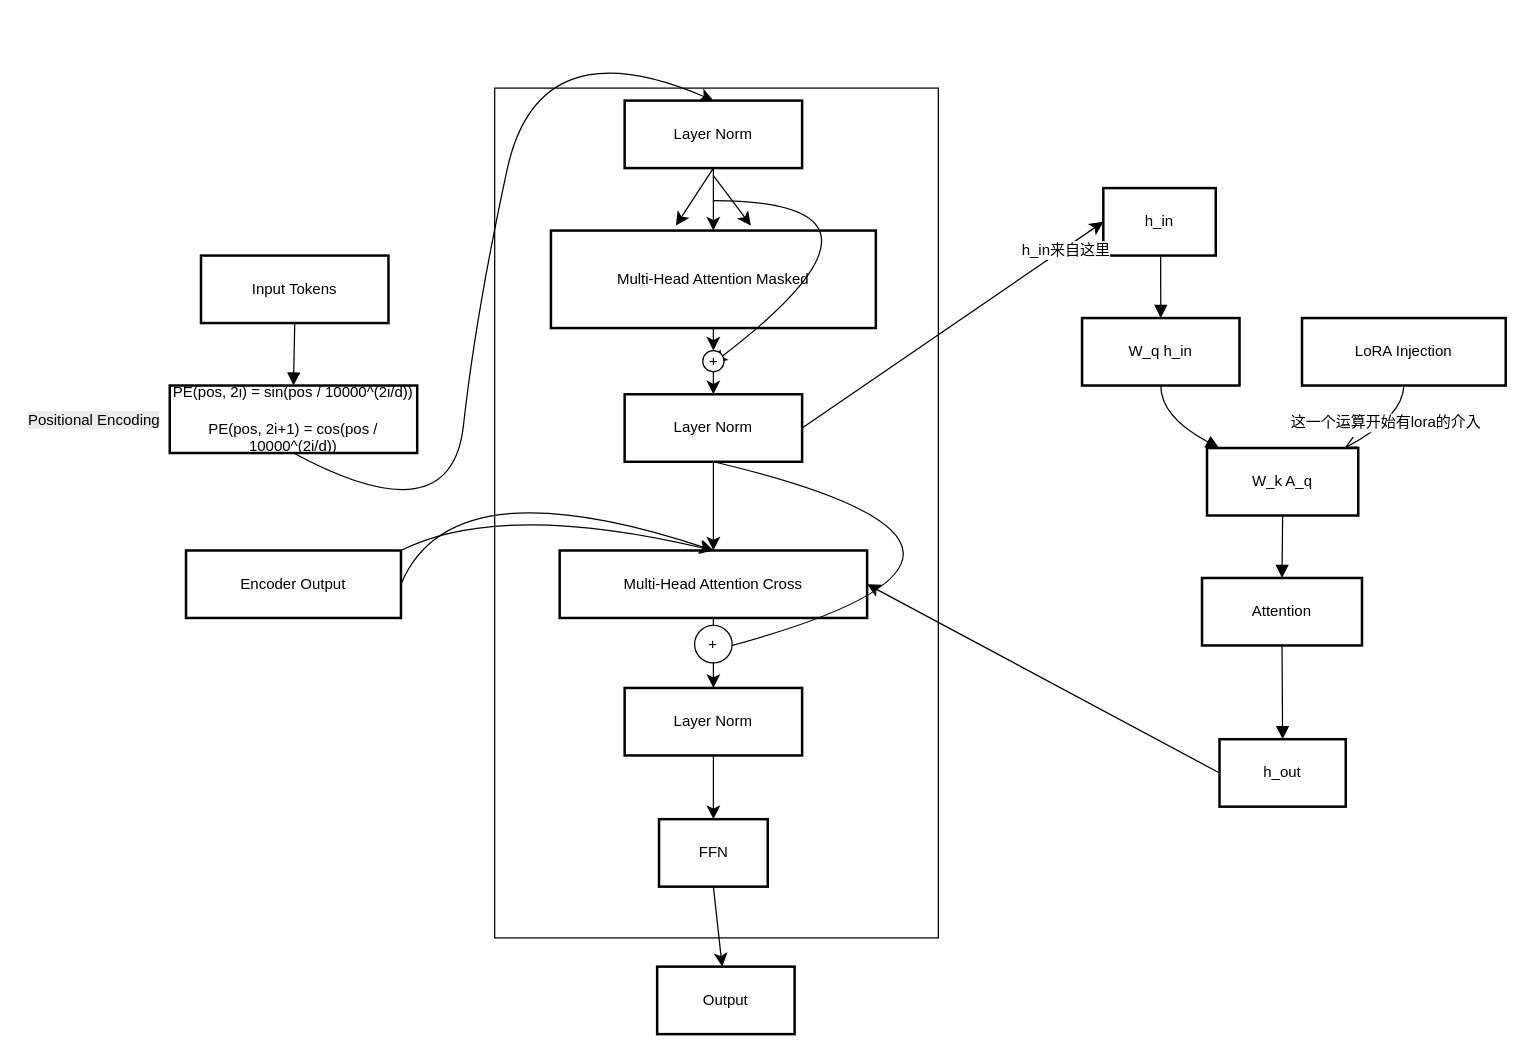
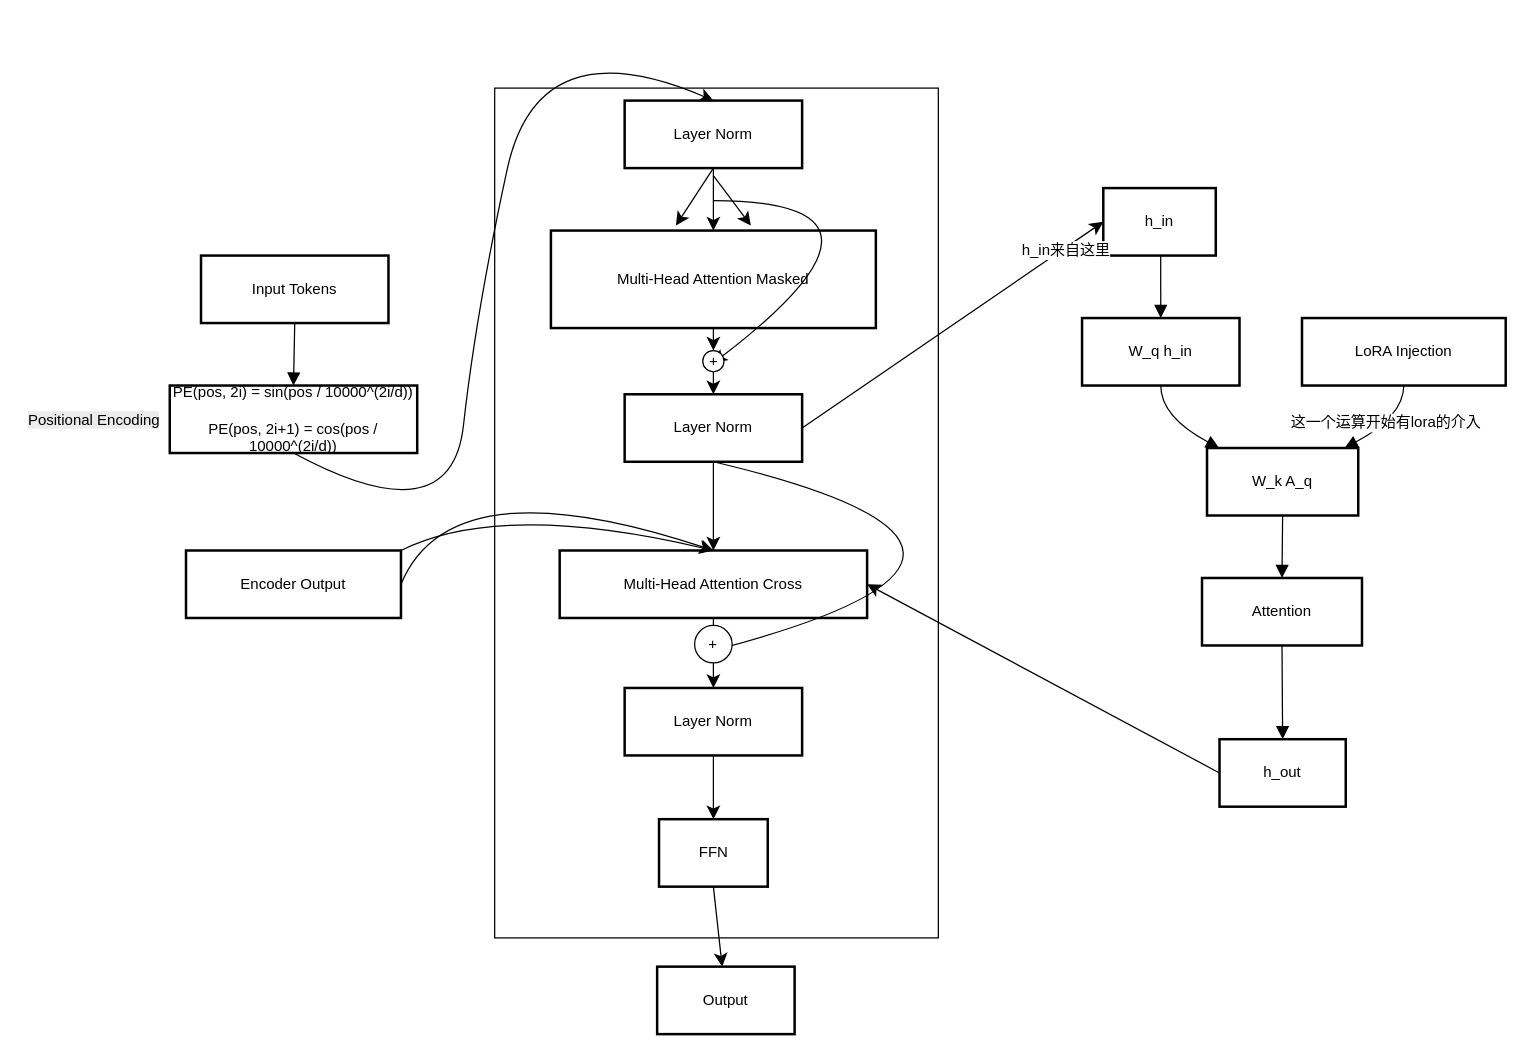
edge "LoRA Injection" -> "W_k A_q": arrowhead open -> block
